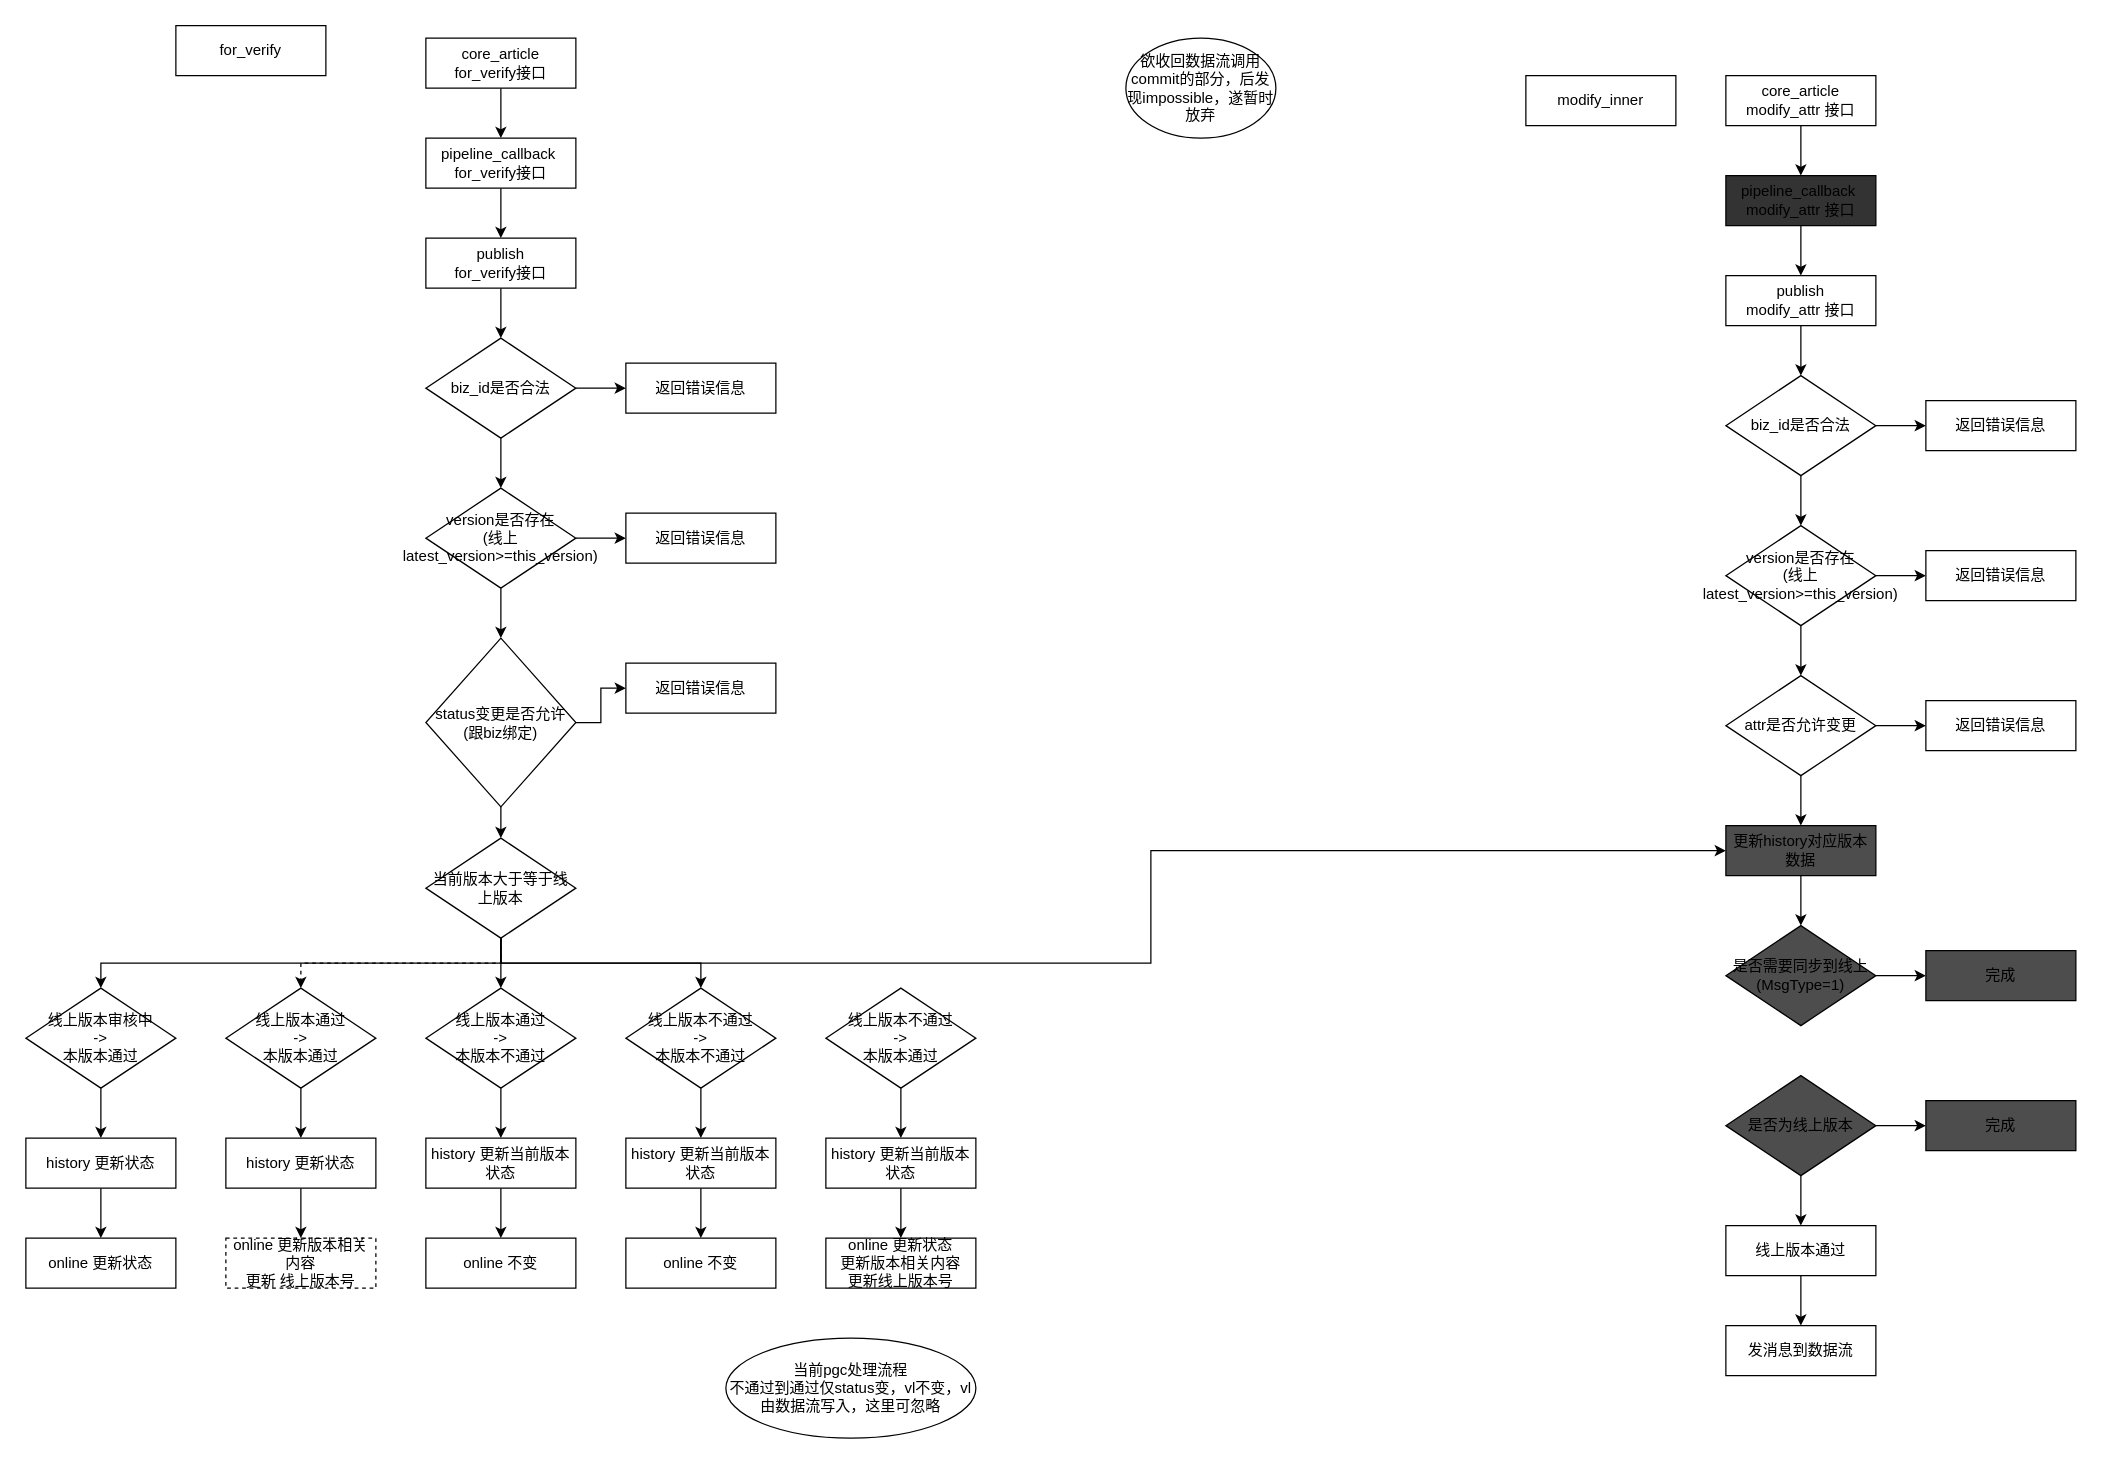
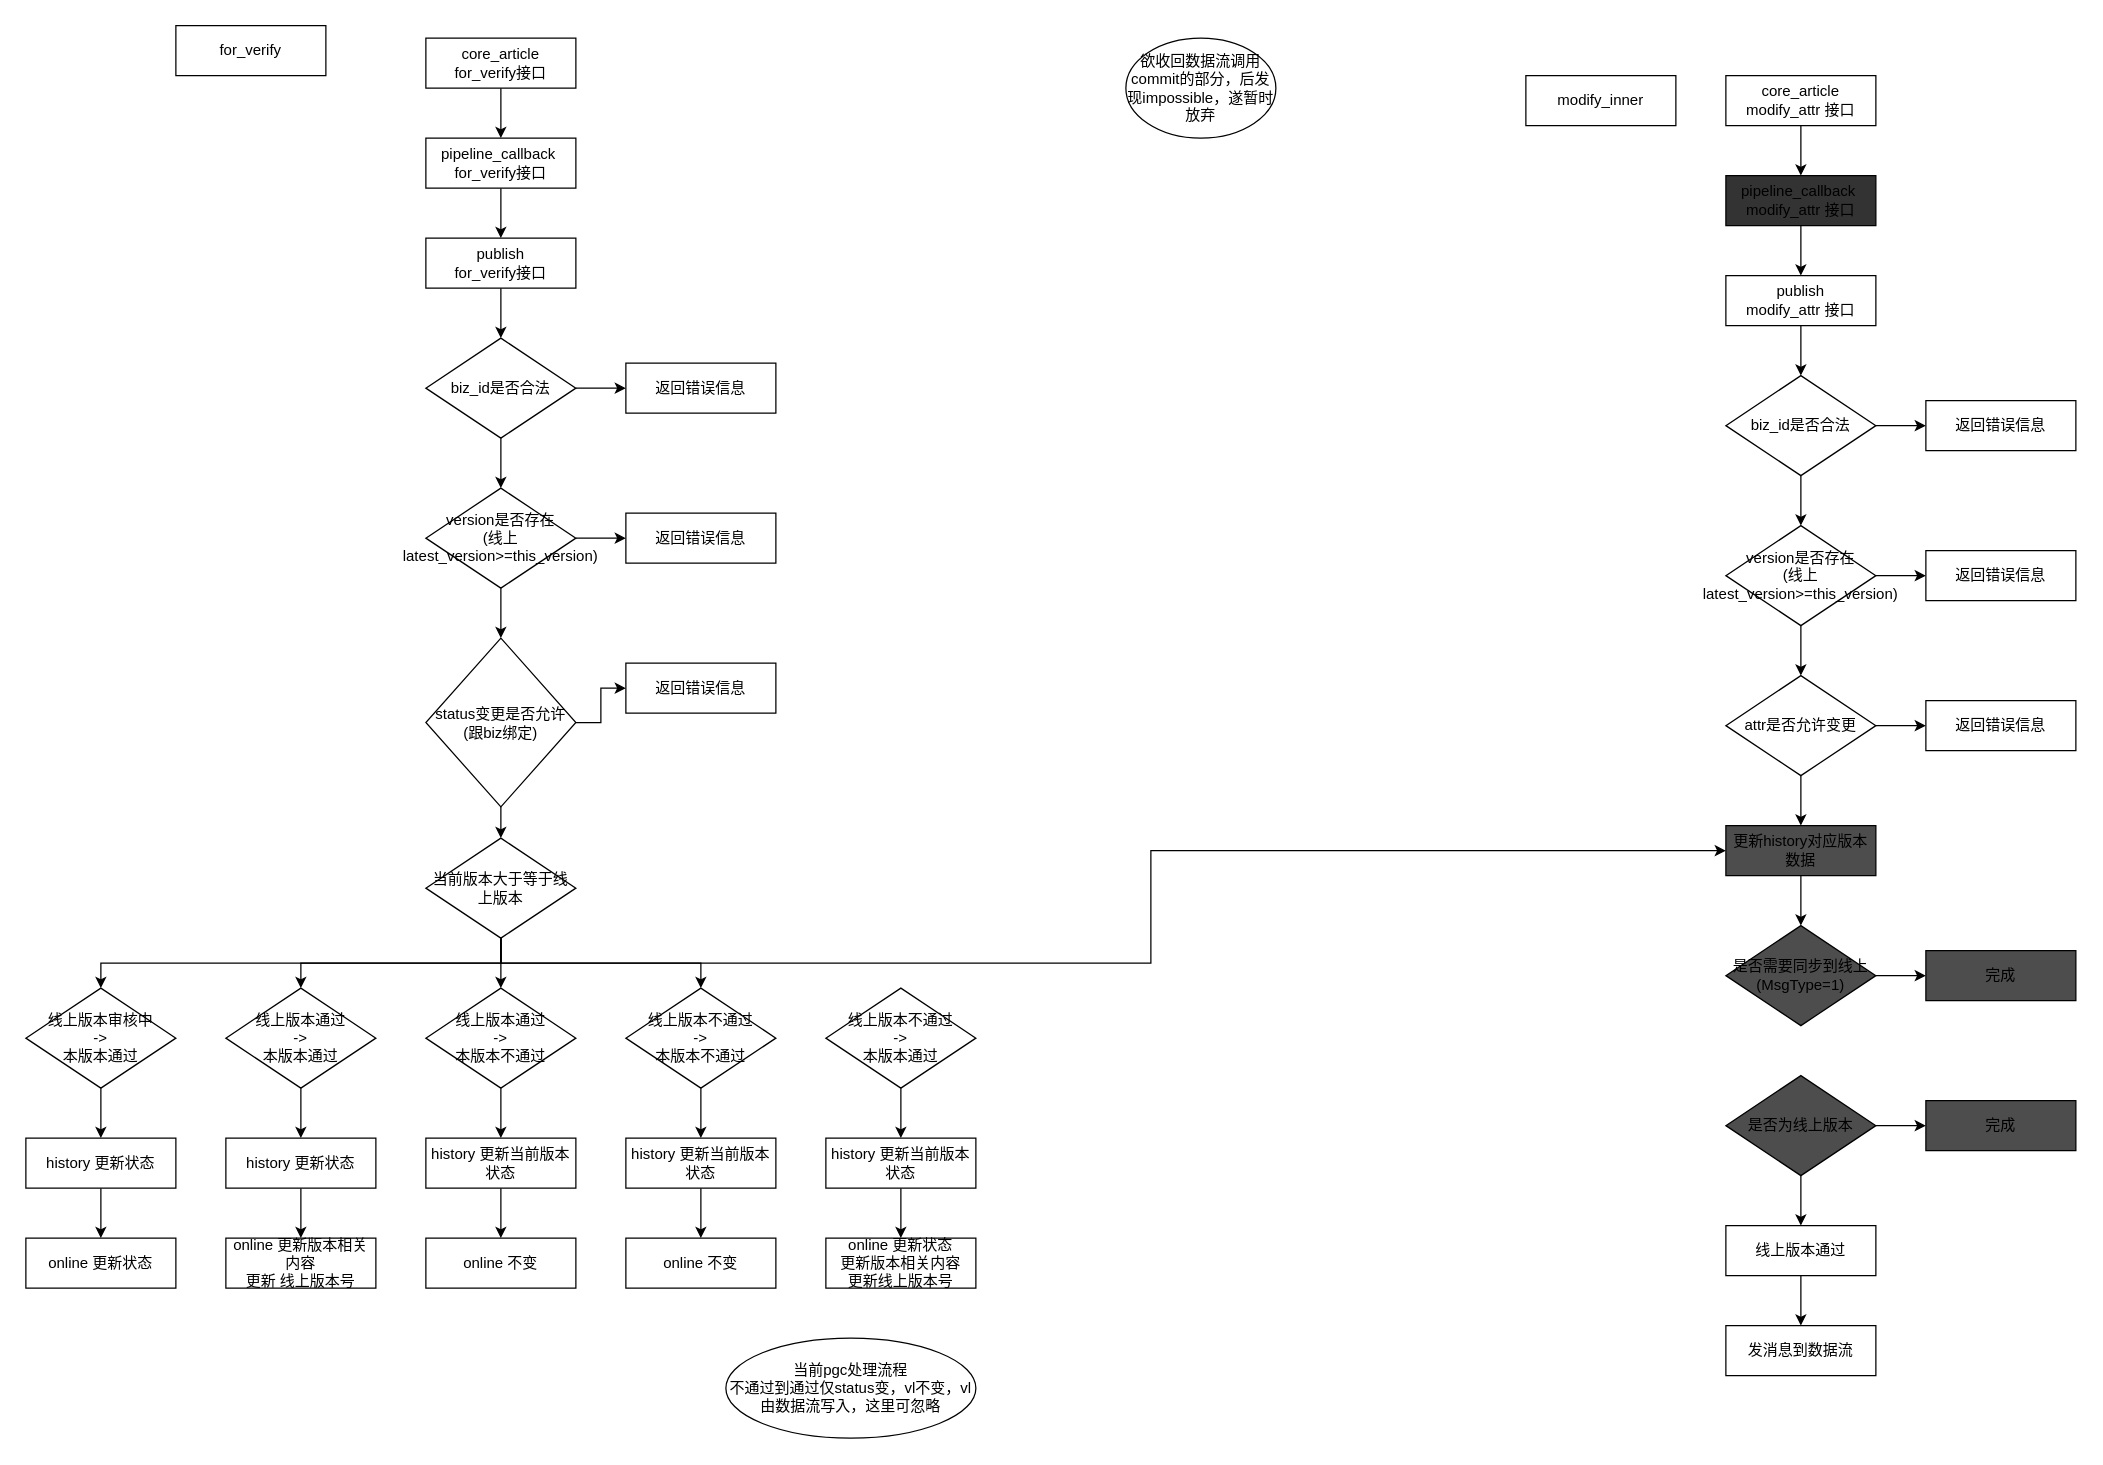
edge "当前版本大于等于线上版本" -> "线上版本通过 -> 本版本通过": style dashed -> solid
node "online 更新版本相关内容 更新 线上版本号": style dashed -> solid
